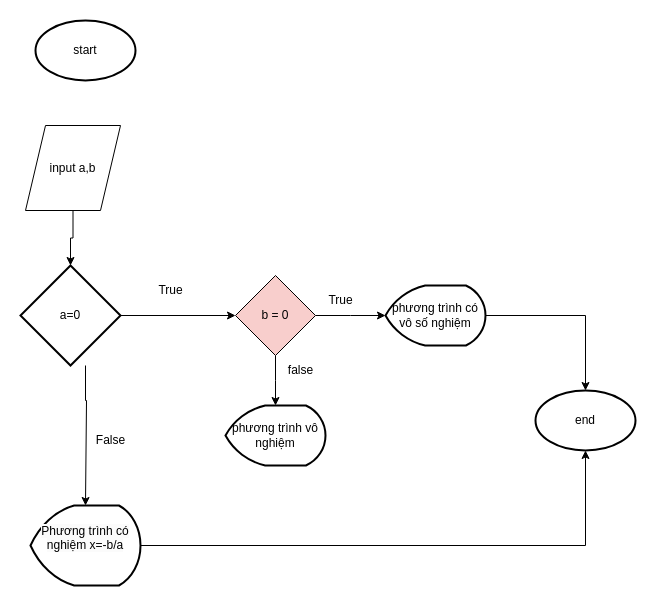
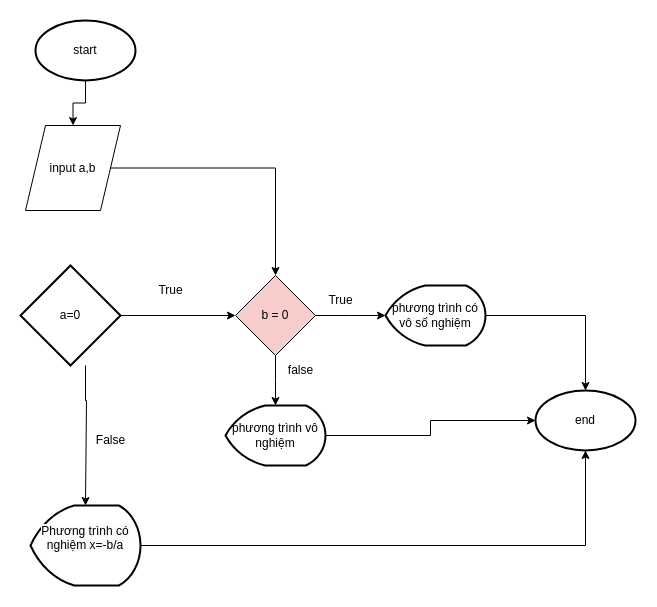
edge "start" -> "input a,b": added
edge "input a,b" -> "a=0": now "input a,b" -> "b = 0"
edge "phương trình vô nghiệm" -> "end": added
